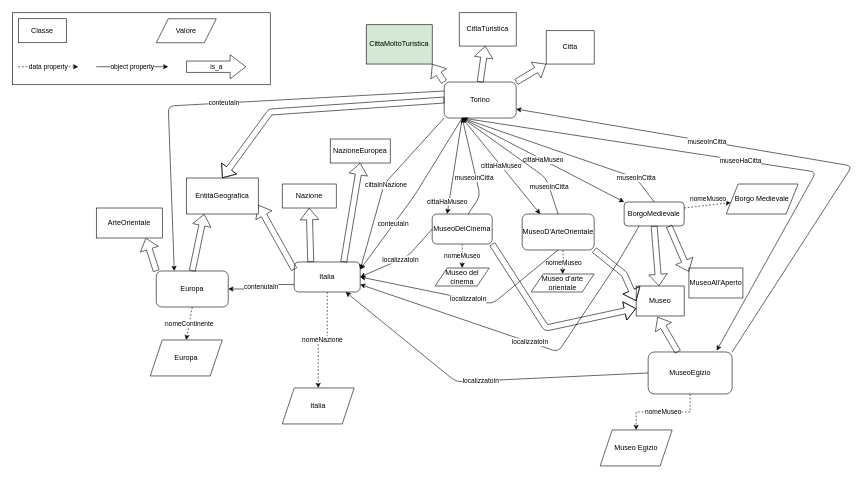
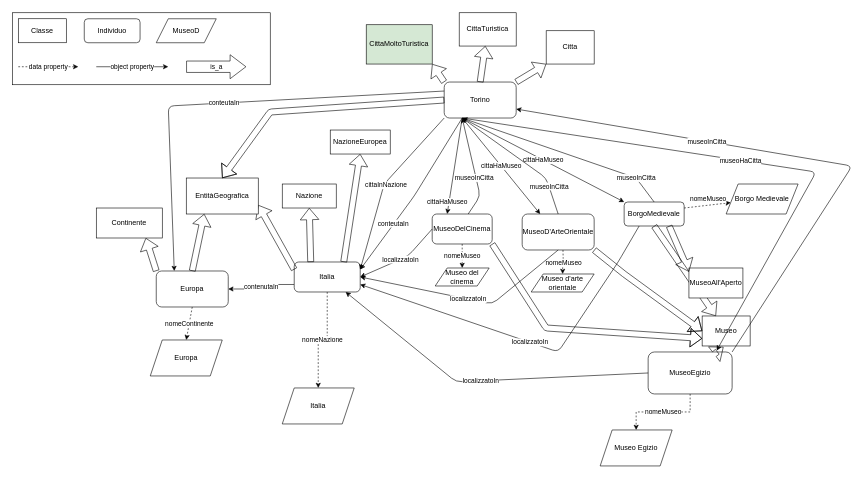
node "Individuo": added
node "Valore": label "Valore" -> "MuseoD"
node "NazioneEuropea": moved (360, 151) -> (360, 142)
node "ArteOrientale": label "ArteOrientale" -> "Continente"
node "Museo": moved (660, 301) -> (726, 331)
